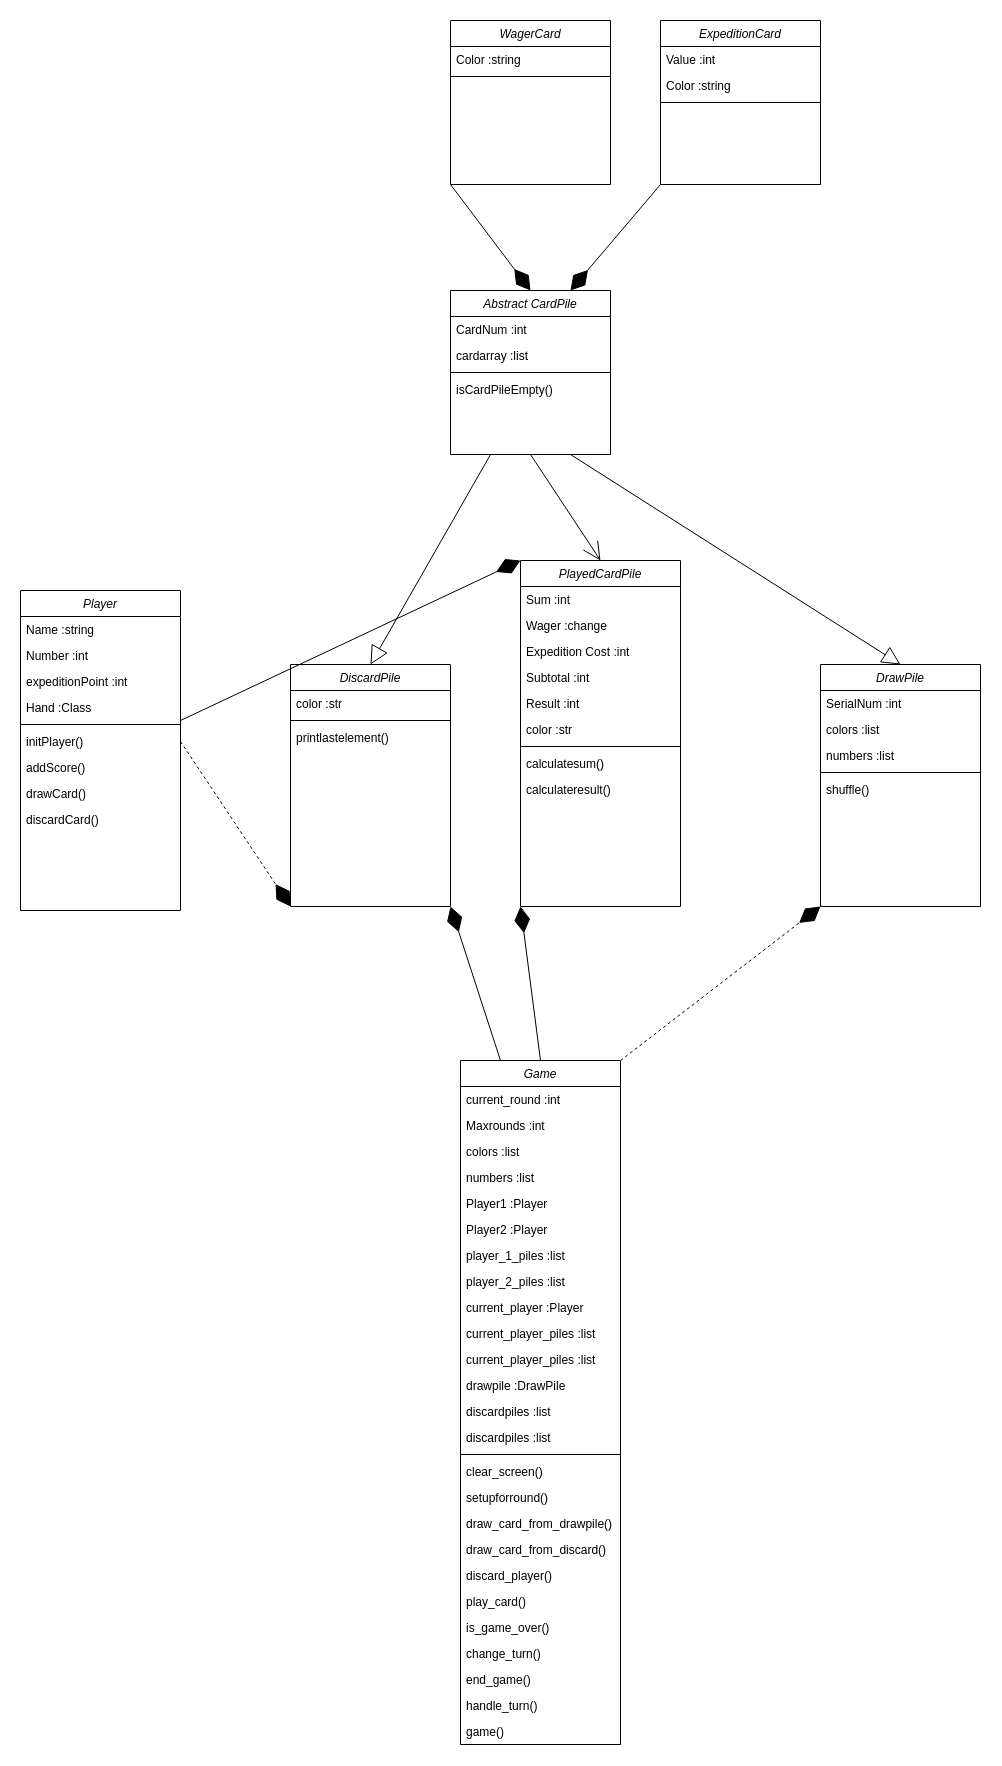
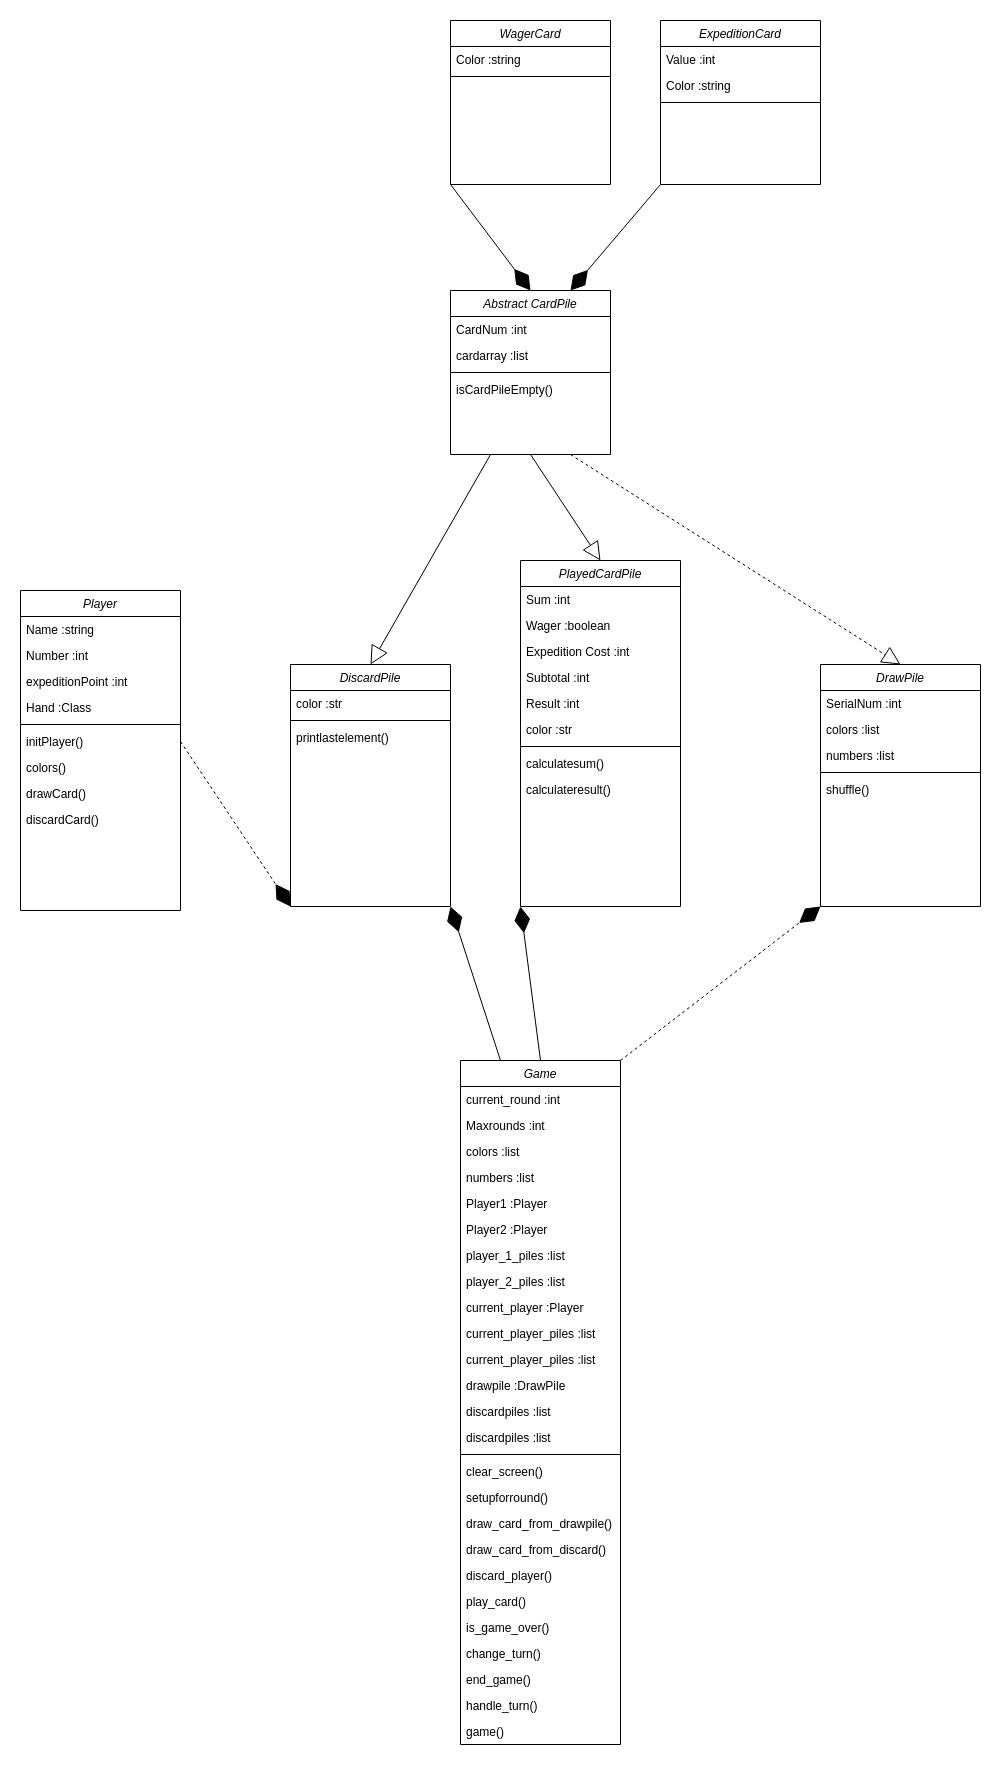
edge "Abstract CardPile" -> "PlayedCardPile": arrowhead open -> block
edge "Abstract CardPile" -> "DrawPile": style solid -> dashed
node "Wager :change": label "Wager :change" -> "Wager :boolean"
edge "Hand :Class" -> "PlayedCardPile": removed
node "addScore()": label "addScore()" -> "colors()"
